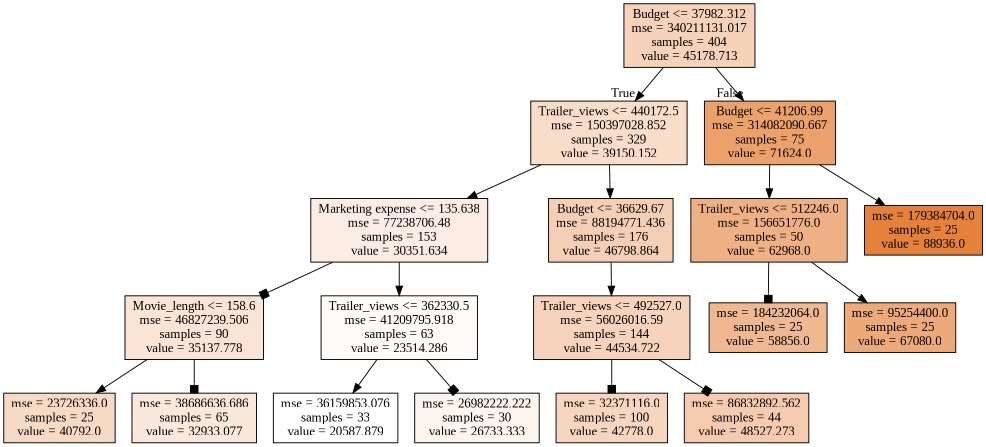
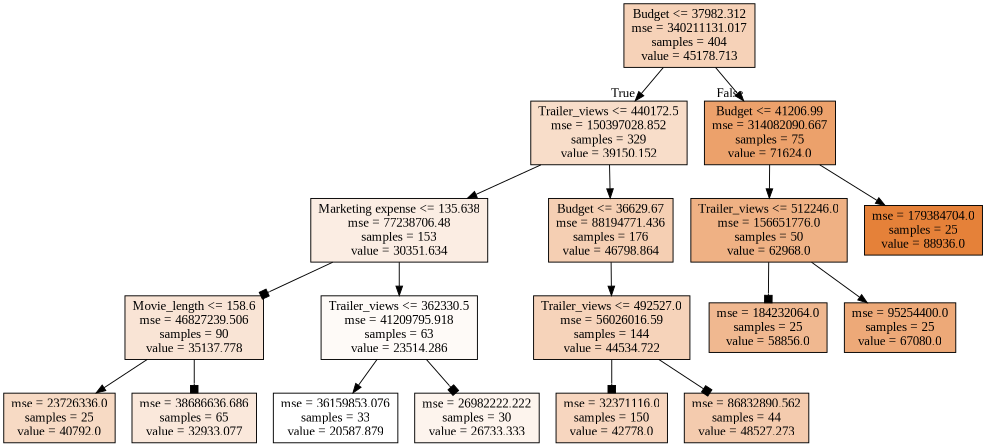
node "mse = 32371116.0 samples = 100 value = 42778.0": label "mse = 32371116.0 samples = 100 value = 42778.0" -> "mse = 32371116.0 samples = 150 value = 42778.0"
node "mse = 86832892.562 samples = 44 value = 48527.273": label "mse = 86832892.562 samples = 44 value = 48527.273" -> "mse = 86832890.562 samples = 44 value = 48527.273"
